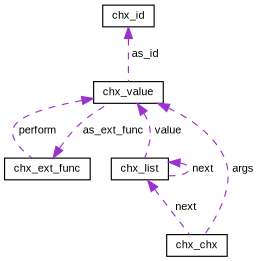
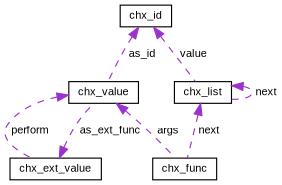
edge "chx_list" -> "chx_value": now "chx_list" -> "chx_id"
node "chx_ext_func": label "chx_ext_func" -> "chx_ext_value"
node "chx_chx": label "chx_chx" -> "chx_func"
